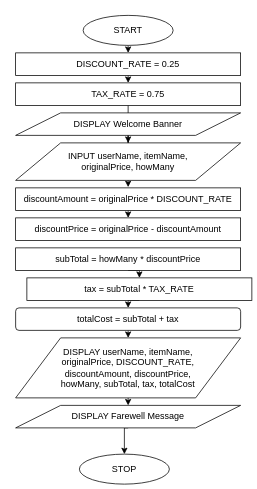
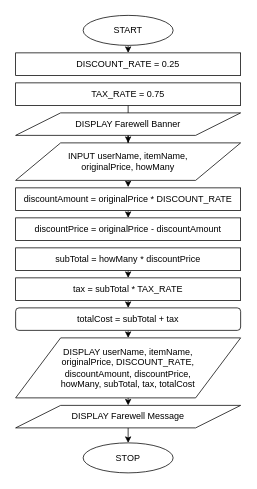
edge "DISCOUNT_RATE = 0.25" -> "TAX_RATE = 0.75": removed
node "DISPLAY Welcome Banner": label "DISPLAY Welcome Banner" -> "DISPLAY Farewell Banner"
node "tax = subTotal * TAX_RATE": moved (139, 289) -> (128, 289)
node "STOP": moved (124, 469) -> (128, 458)
